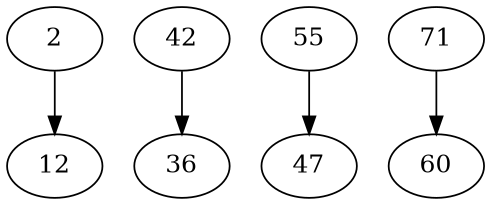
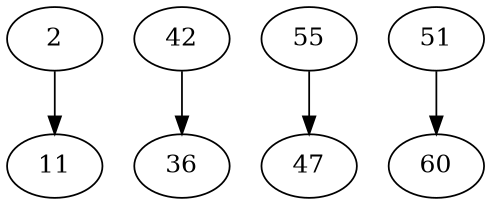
node "71": label "71" -> "51"
node "12": label "12" -> "11"
